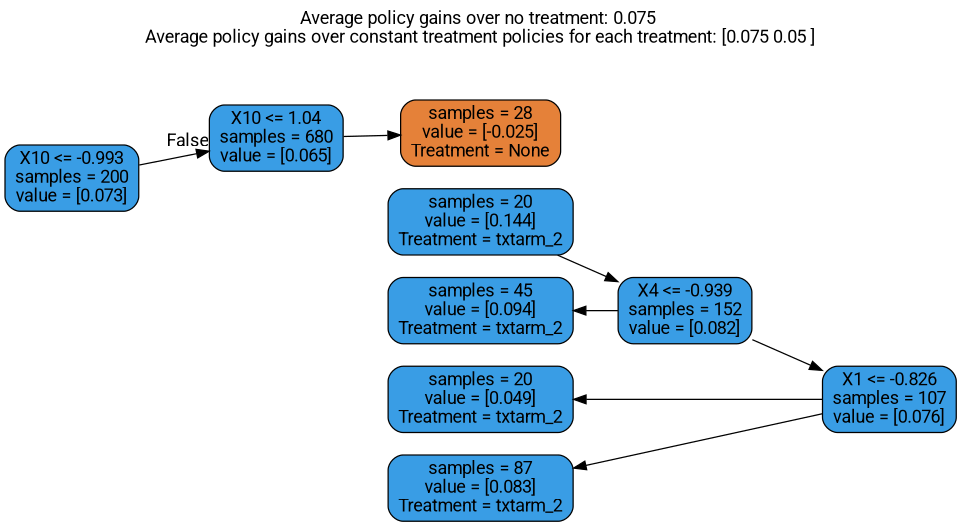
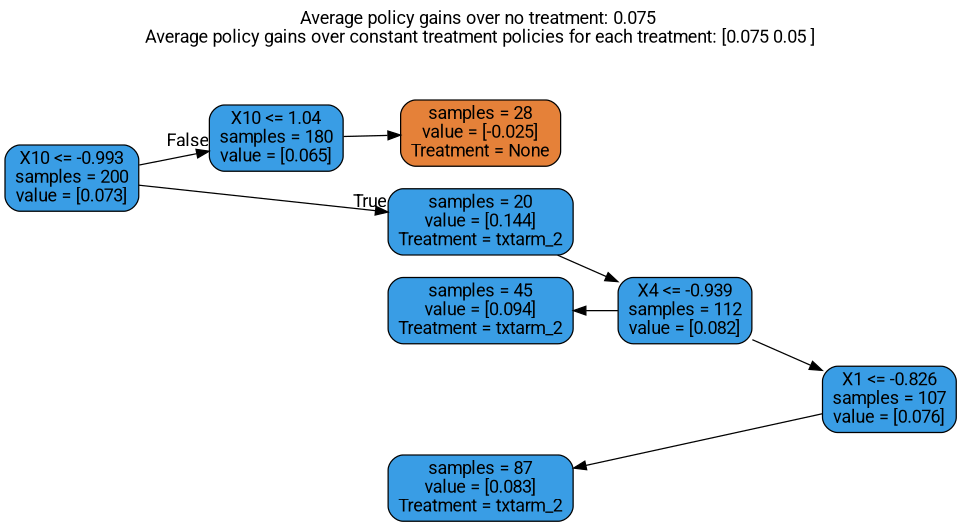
node "X10 <= 1.04 samples = 680 value = [0.065]": label "X10 <= 1.04 samples = 680 value = [0.065]" -> "X10 <= 1.04 samples = 180 value = [0.065]"
edge "X10 <= -0.993 samples = 200 value = [0.073]" -> "samples = 20 value = [0.144] Treatment = txtarm_2": added
node "X4 <= -0.939 samples = 152 value = [0.082]": label "X4 <= -0.939 samples = 152 value = [0.082]" -> "X4 <= -0.939 samples = 112 value = [0.082]"
node "samples = 20 value = [0.049] Treatment = txtarm_2": removed
